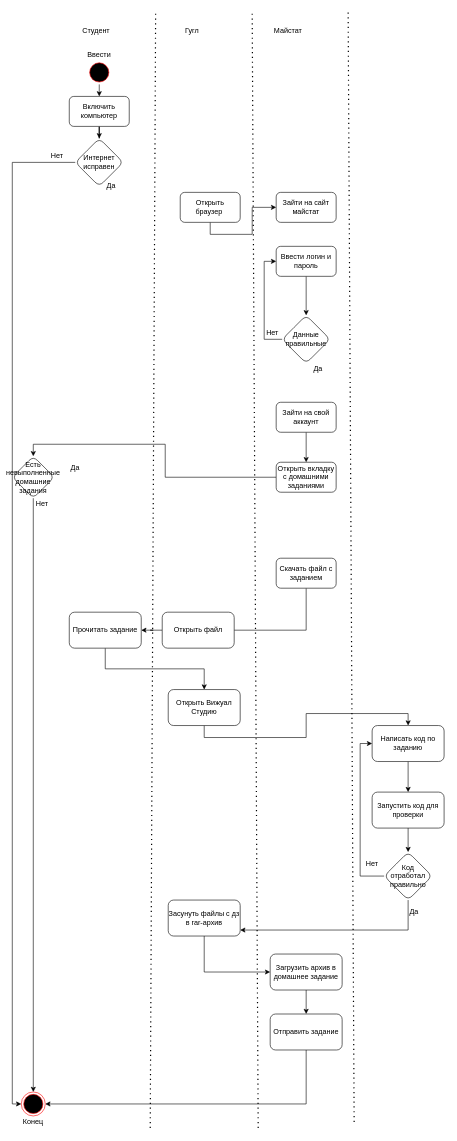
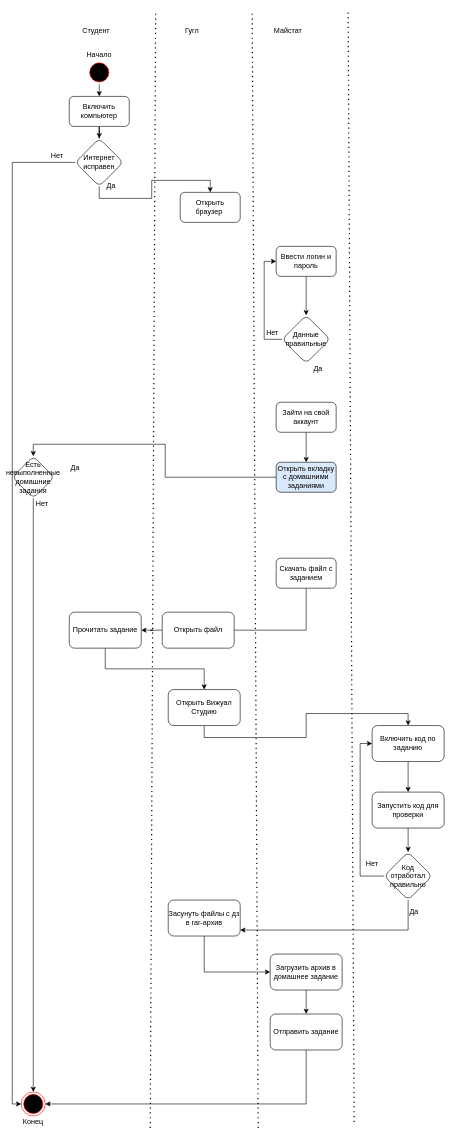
node "Ввести": label "Ввести" -> "Начало"
edge "Интернет исправен" -> "Открыть браузер": added
node "Зайти на сайт майстат": removed
edge "Открыть браузер" -> "Зайти на сайт майстат": removed
node "Открыть вкладку с домашними заданиями": fillcolor #ffffff -> #dae8fc
node "Написать код по заданию": label "Написать код по заданию" -> "Включить код по заданию"
